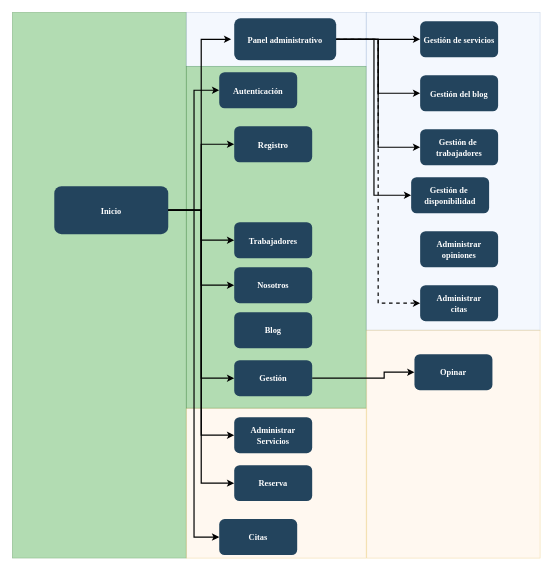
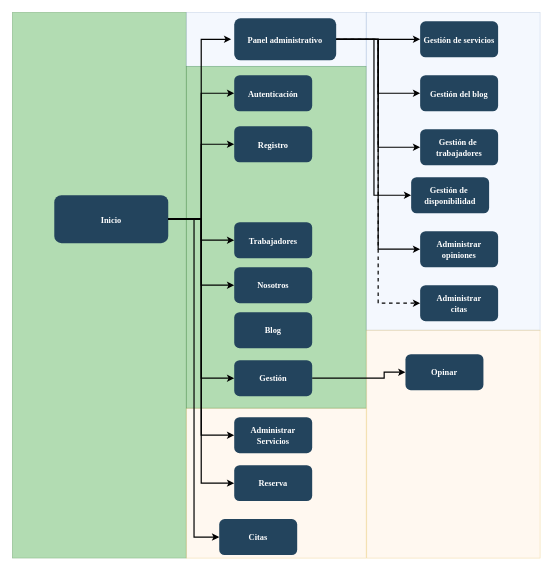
node "Autenticación": moved (258, 90) -> (273, 93)
node "Inicio": moved (111, 210) -> (111, 219)
edge "Panel administrativo" -> "Administrar opiniones": added
node "Opinar": moved (454, 372) -> (445, 372)
